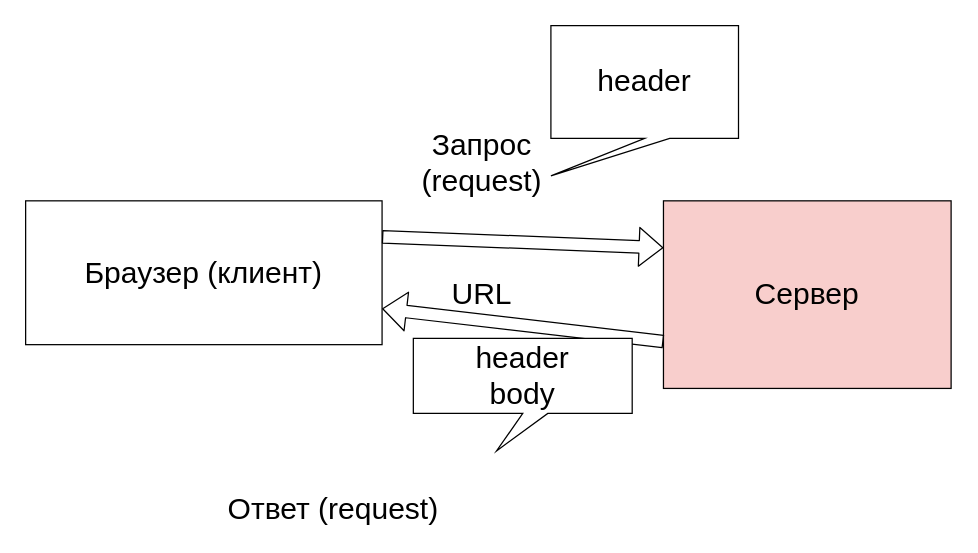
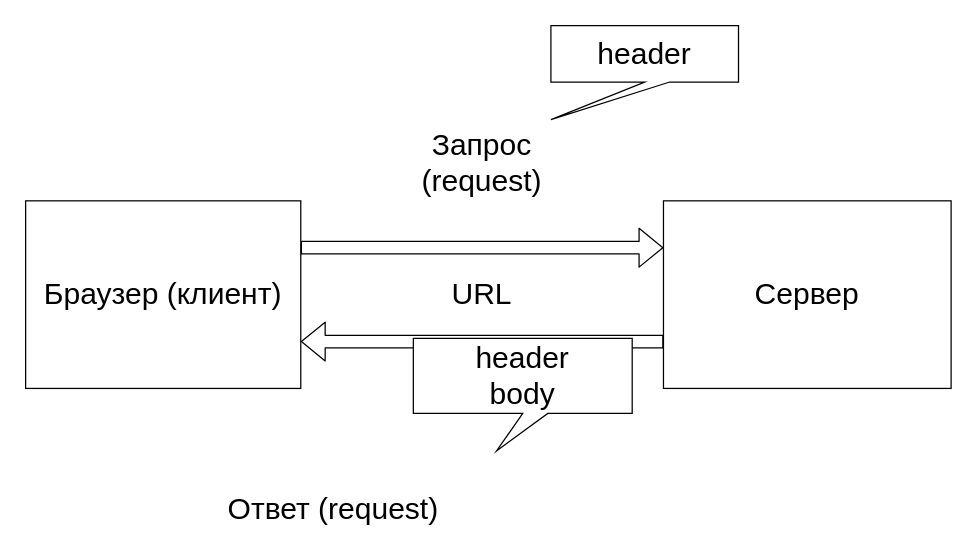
node "header": size 188x150 -> 188x94
node "Браузер (клиент)": size 356x144 -> 275x188
node "Сервер": fillcolor #f8cecc -> #ffffff
